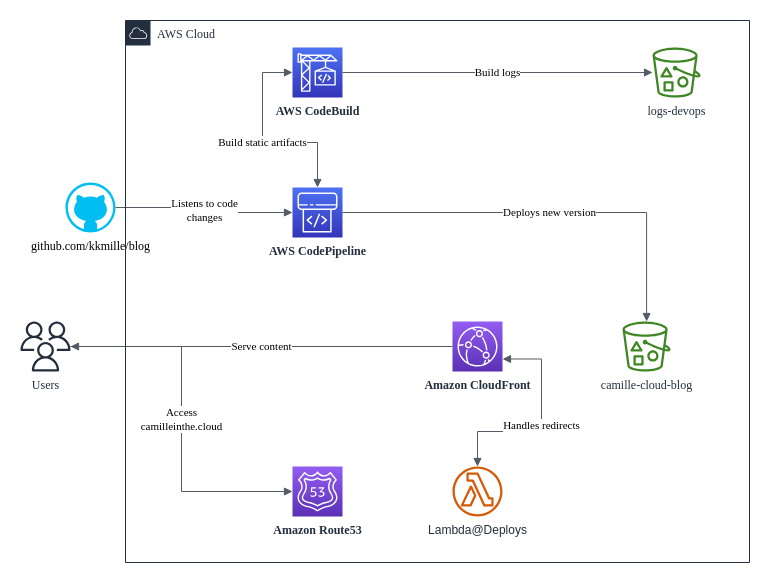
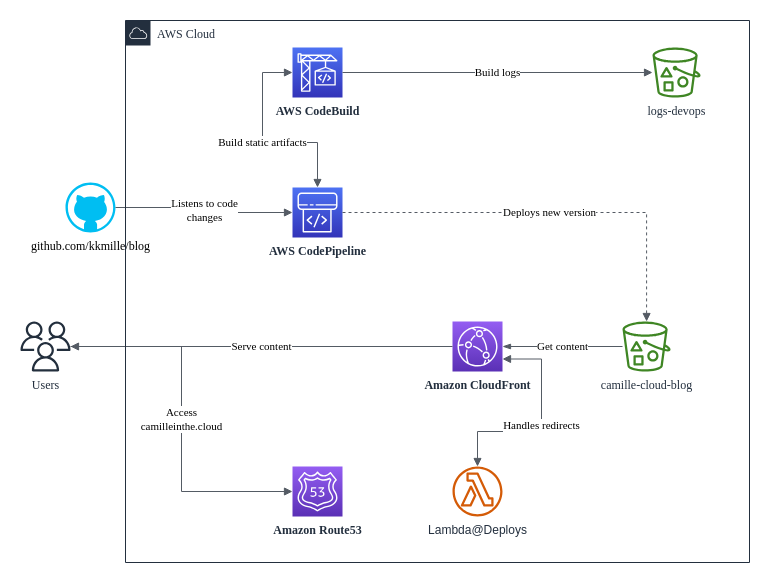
edge "AWS CodePipeline" -> "camille-cloud-blog": style solid -> dashed
edge "camille-cloud-blog" -> "Amazon CloudFront": added, label "Get content"
